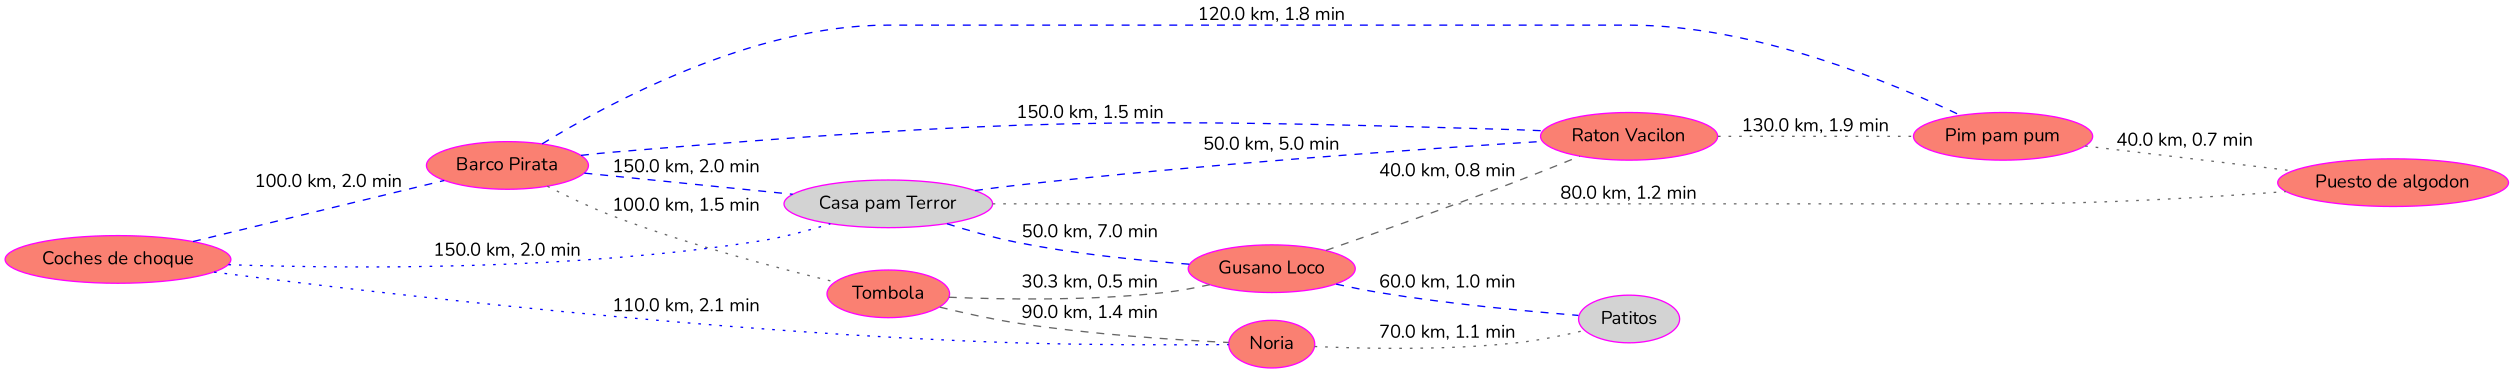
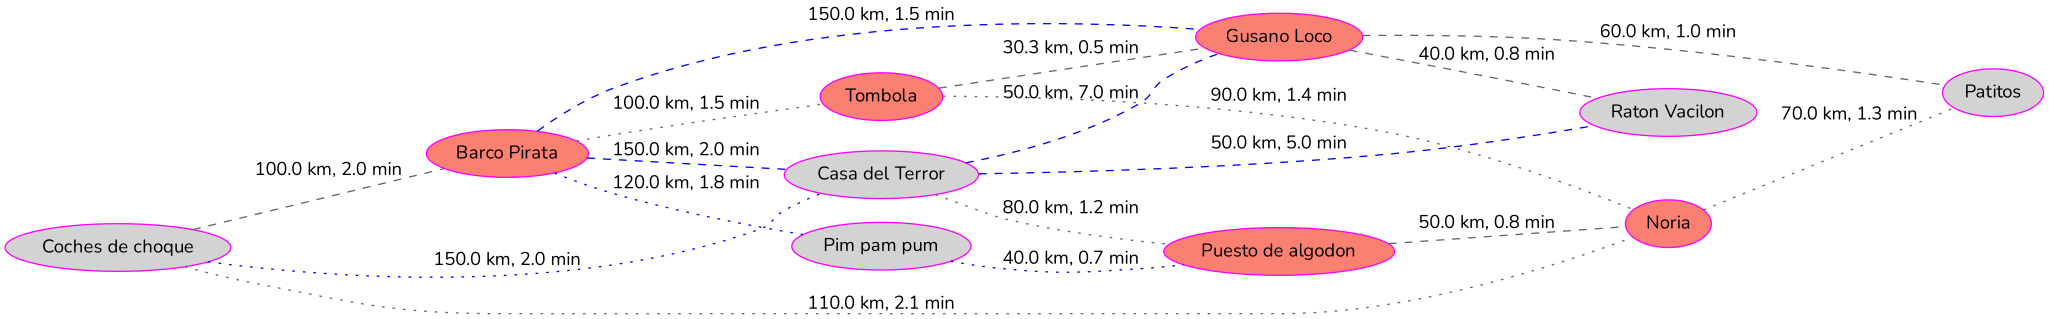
edge "Pim pam pum" -- "Barco Pirata": style dashed -> dotted
edge "Raton Vacilon" -- "Barco Pirata": now "Gusano Loco" -- "Barco Pirata"
node "Raton Vacilon": fillcolor salmon -> lightgrey
edge "Raton Vacilon" -- "Pim pam pum": removed, label "130.0 km, 1.9 min"
node "Pim pam pum": fillcolor salmon -> lightgrey
edge "Pim pam pum" -- "Puesto de algodon": color gray40 -> blue
node "Casa pam Terror": label "Casa pam Terror" -> "Casa del Terror"
edge "Barco Pirata" -- "Coches de choque": color blue -> gray40
edge "Noria" -- "Puesto de algodon": added, label "50.0 km, 0.8 min"
node "Coches de choque": fillcolor salmon -> lightgrey
edge "Gusano Loco" -- "Patitos": color blue -> gray40
edge "Coches de choque" -- "Noria": color blue -> gray40
edge "Tombola" -- "Noria": style dashed -> dotted
edge "Patitos" -- "Noria": label "70.0 km, 1.1 min" -> "70.0 km, 1.3 min"
